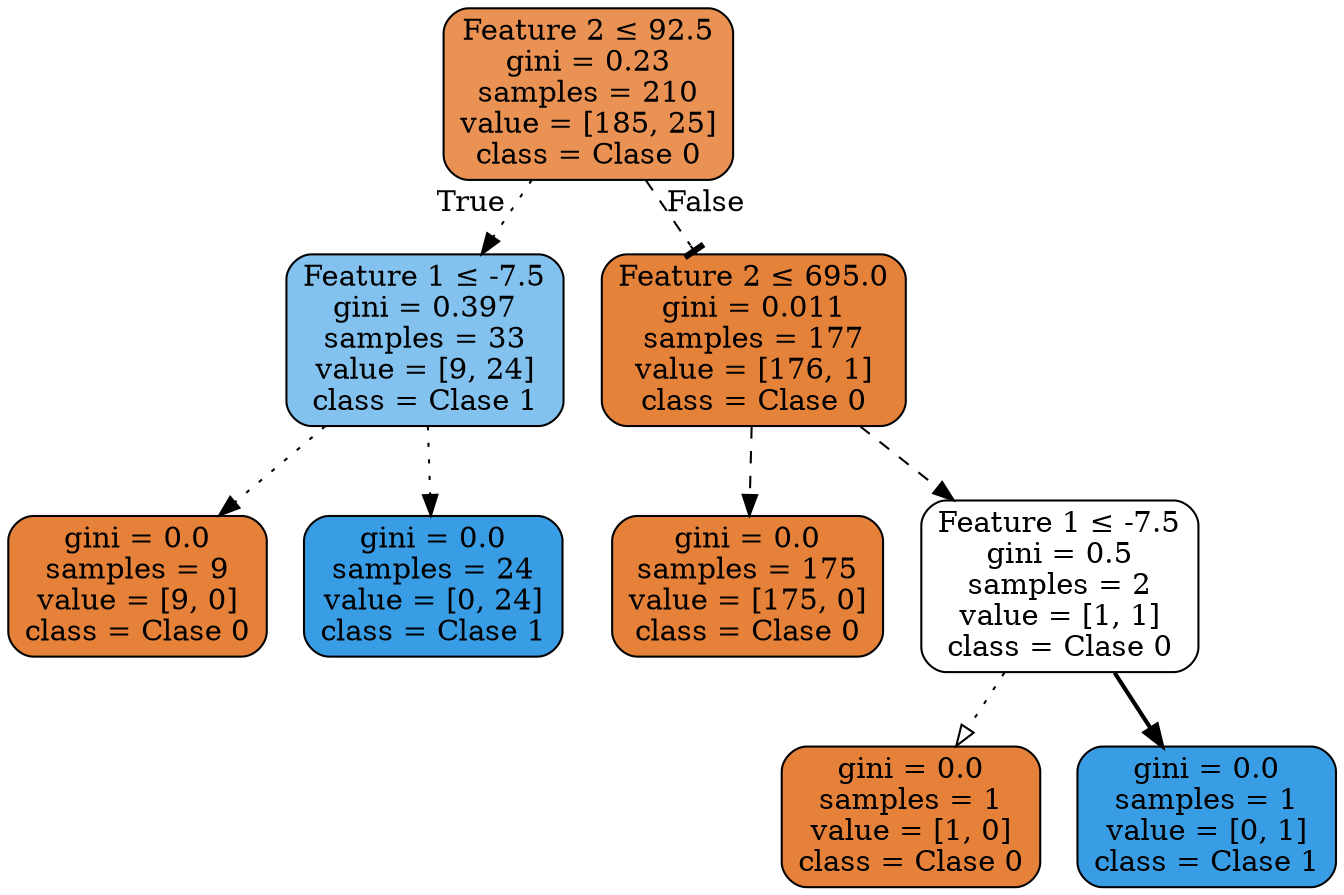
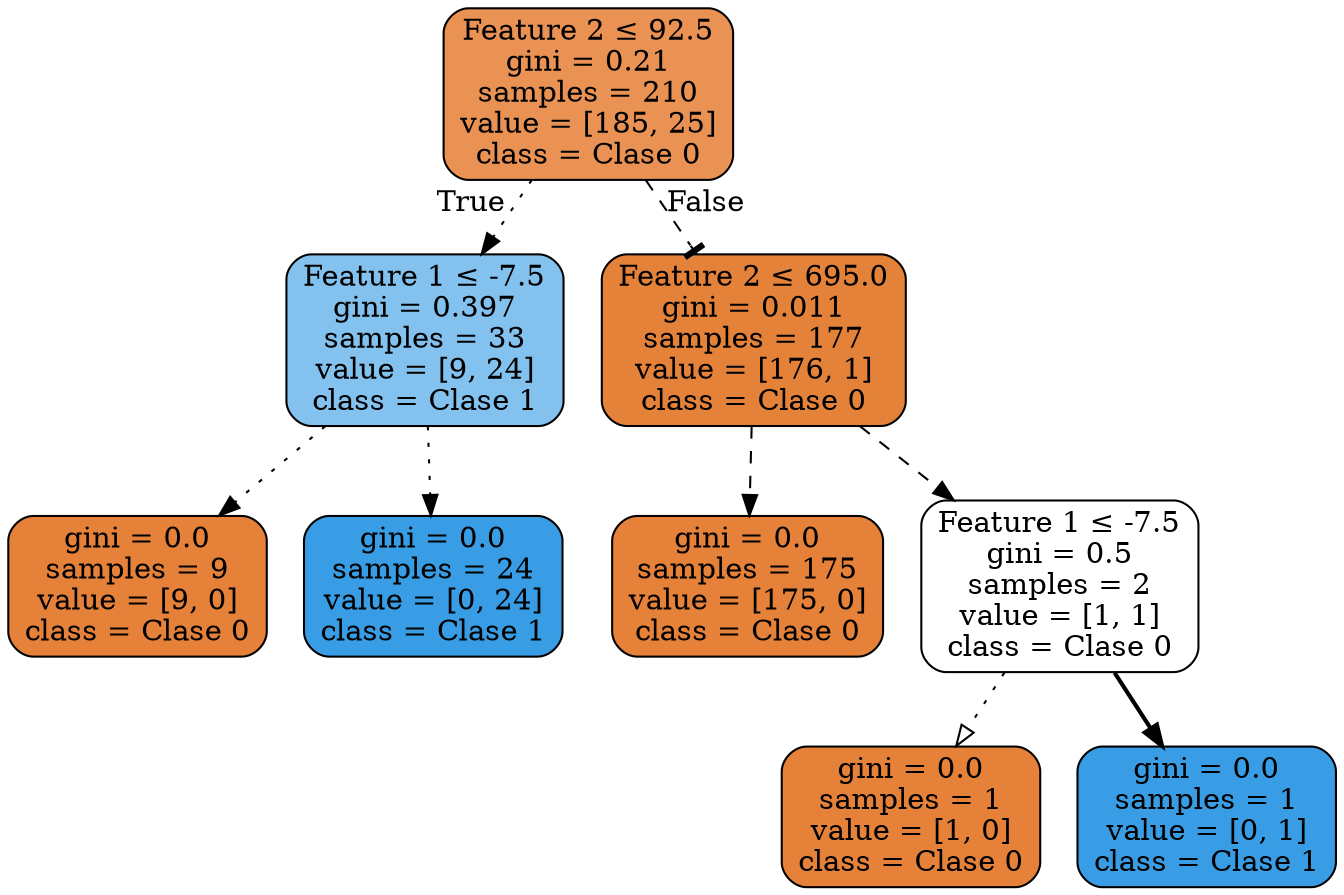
node "Feature 2 ≤ 92.5": text "gini = 0.23" -> "gini = 0.21"
